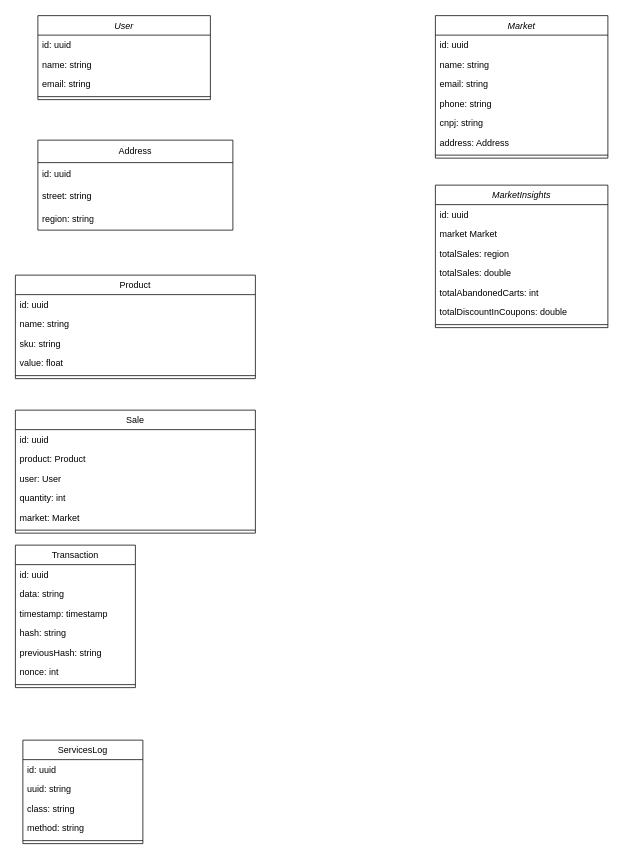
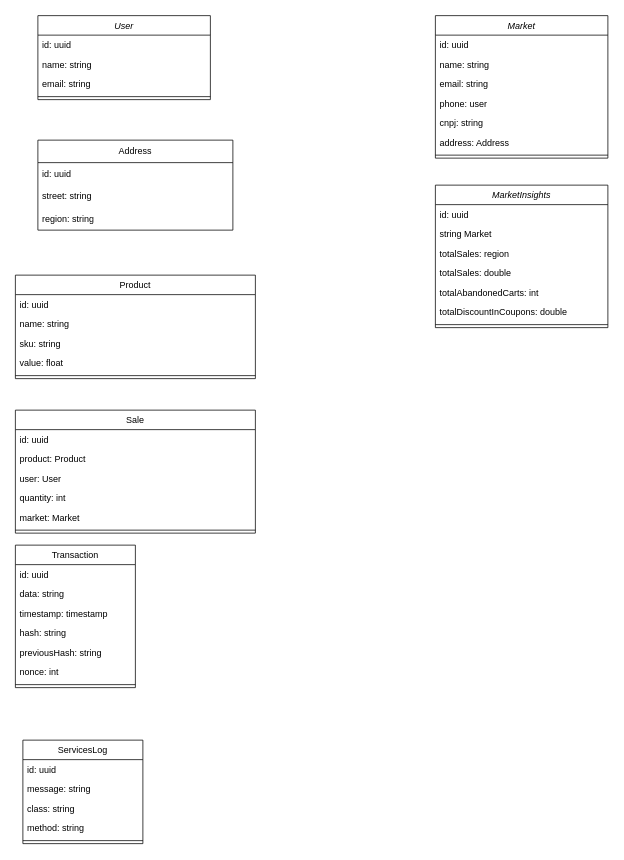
node "phone: string": label "phone: string" -> "phone: user"
node "market Market": label "market Market" -> "string Market"
node "uuid: string": label "uuid: string" -> "message: string"
